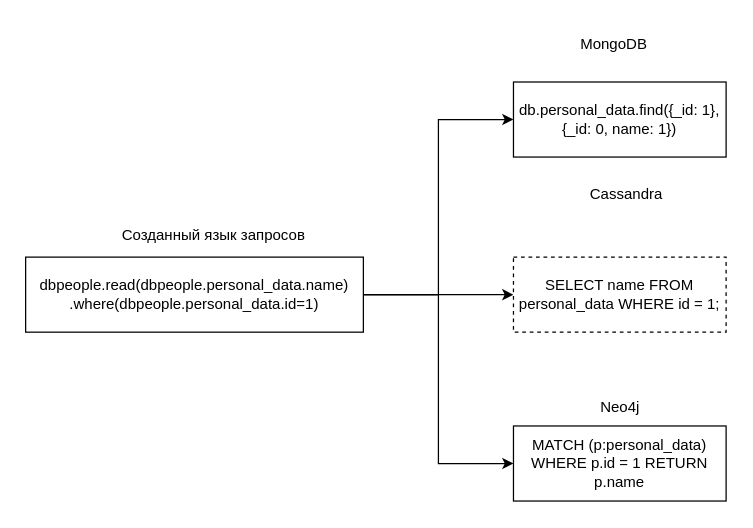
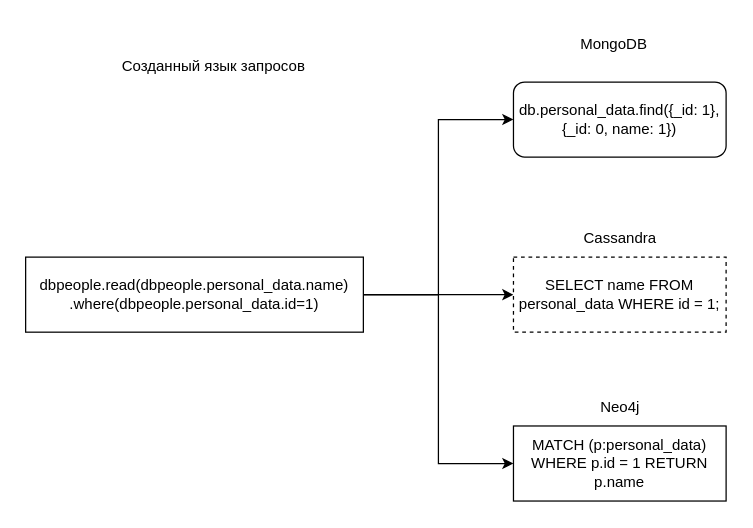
node "db.personal_data.find({_id: 1},{_id: 0, name: 1})": shape rectangle -> rounded rectangle
node "Cassandra": moved (626, 194) -> (619, 238)
node "Созданный язык запросов": moved (213, 236) -> (213, 67)
